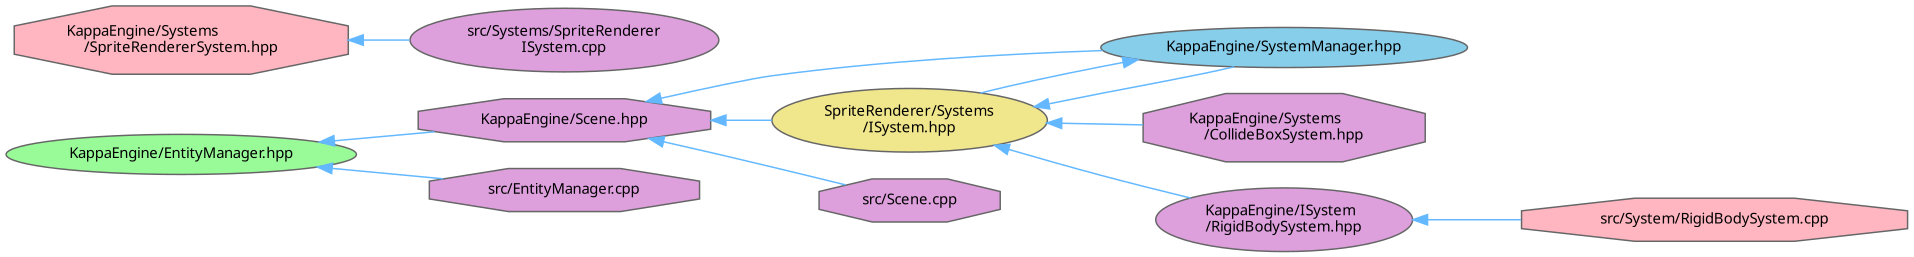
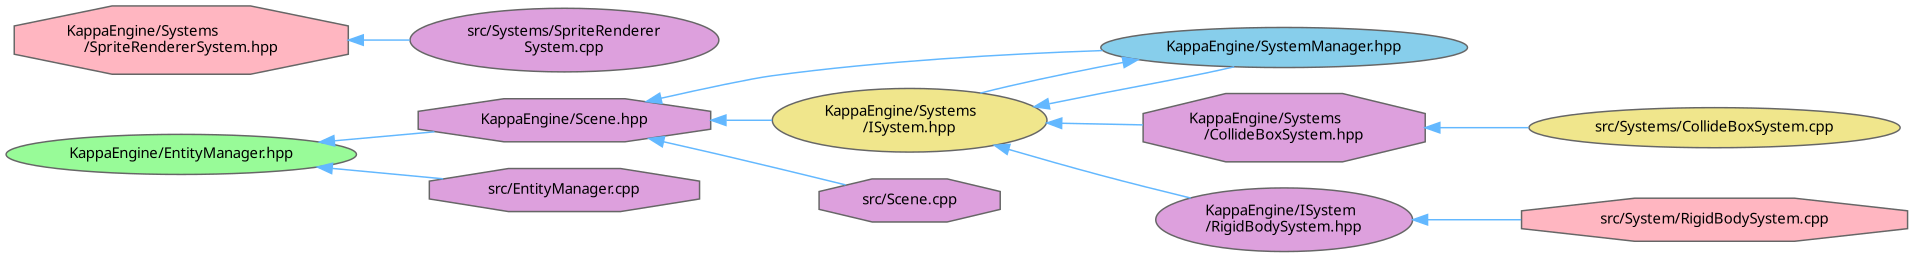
node "src/Systems/SpriteRenderer ISystem.cpp": label "src/Systems/SpriteRenderer ISystem.cpp" -> "src/Systems/SpriteRenderer System.cpp"
node "SpriteRenderer/Systems /ISystem.hpp": label "SpriteRenderer/Systems /ISystem.hpp" -> "KappaEngine/Systems /ISystem.hpp"
node "src/Systems/CollideBoxSystem.cpp": added
